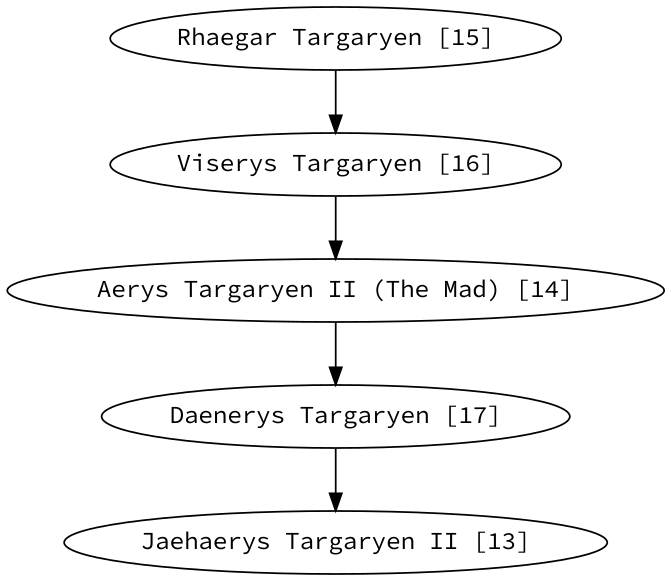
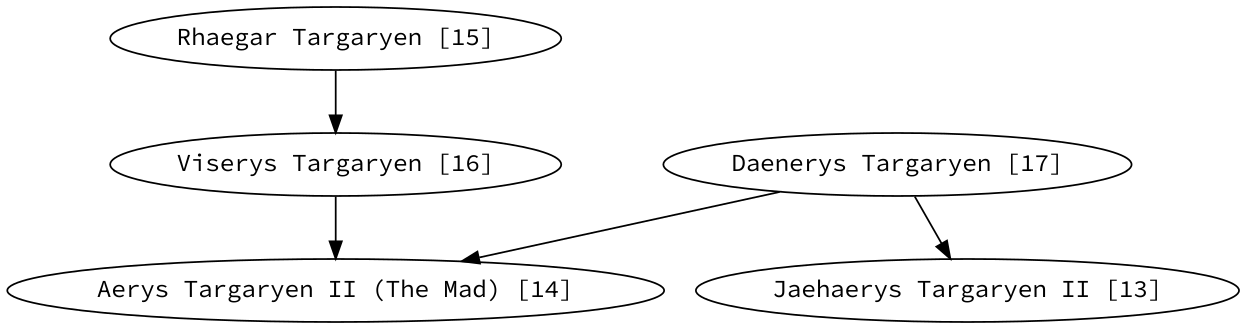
edge "Aerys Targaryen II (The Mad) [14]" -> "Daenerys Targaryen [17]": reversed
